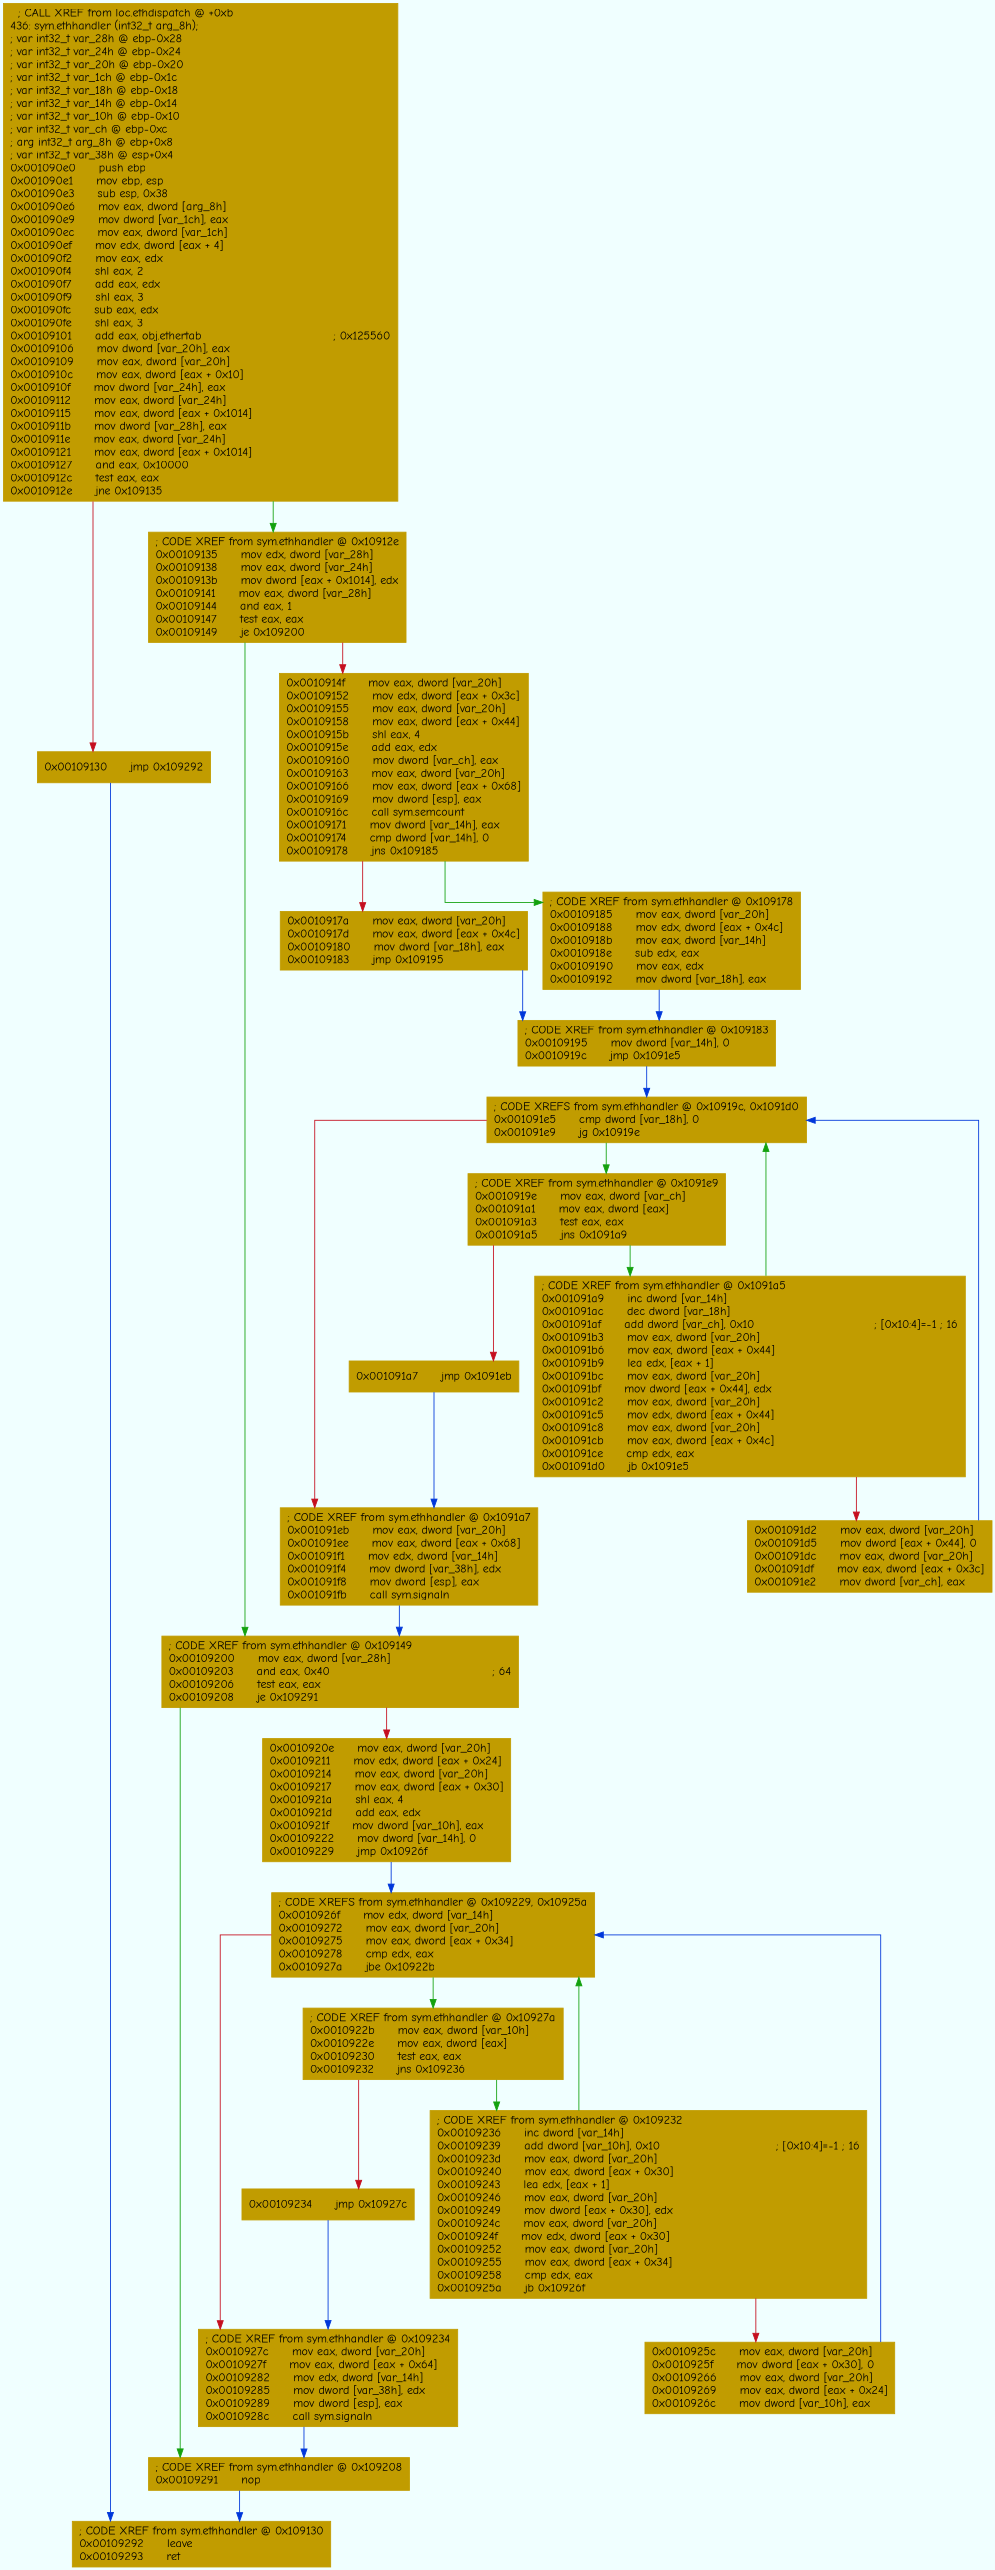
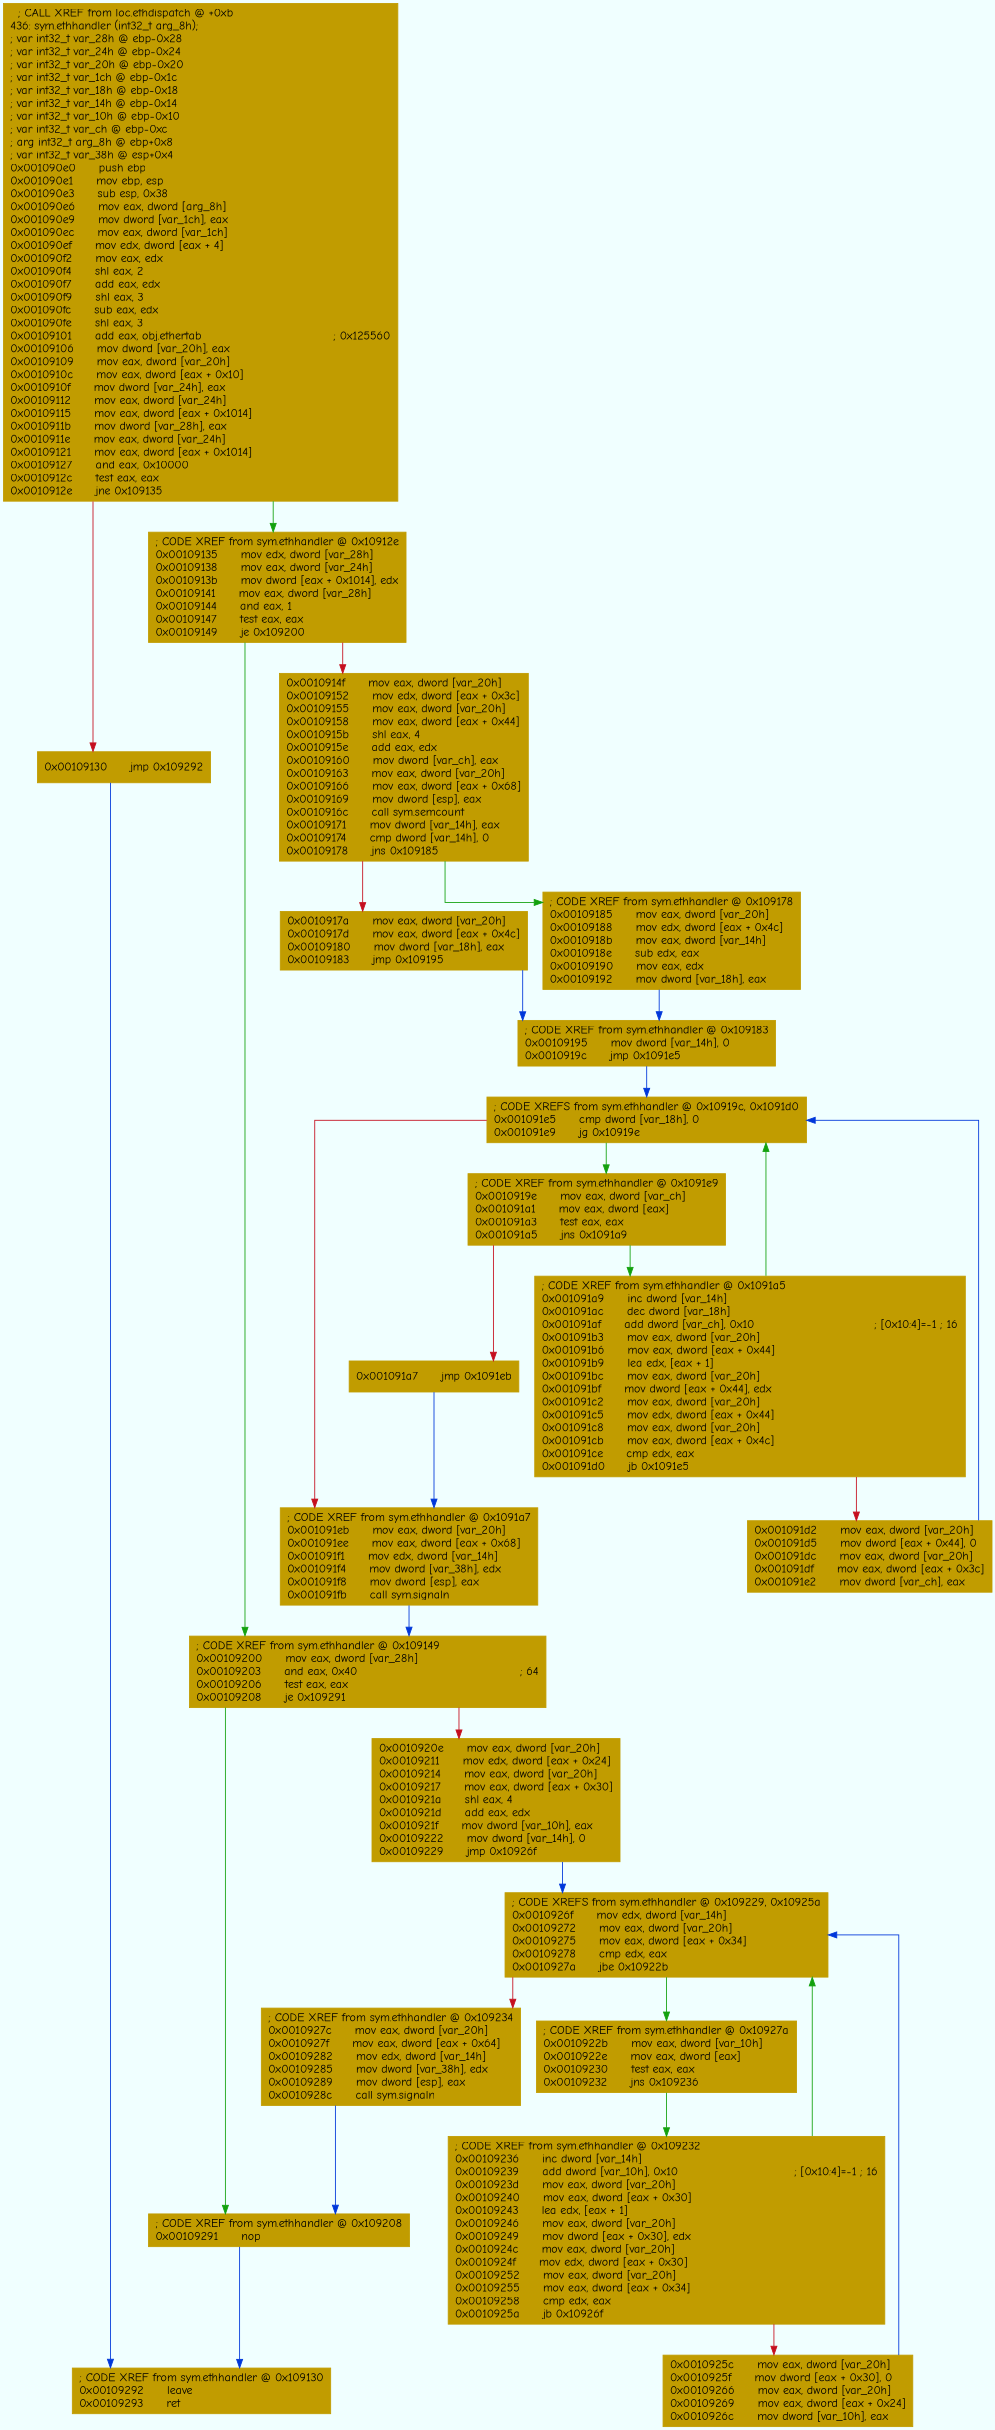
node "0x00109234      jmp 0x10927c": removed
